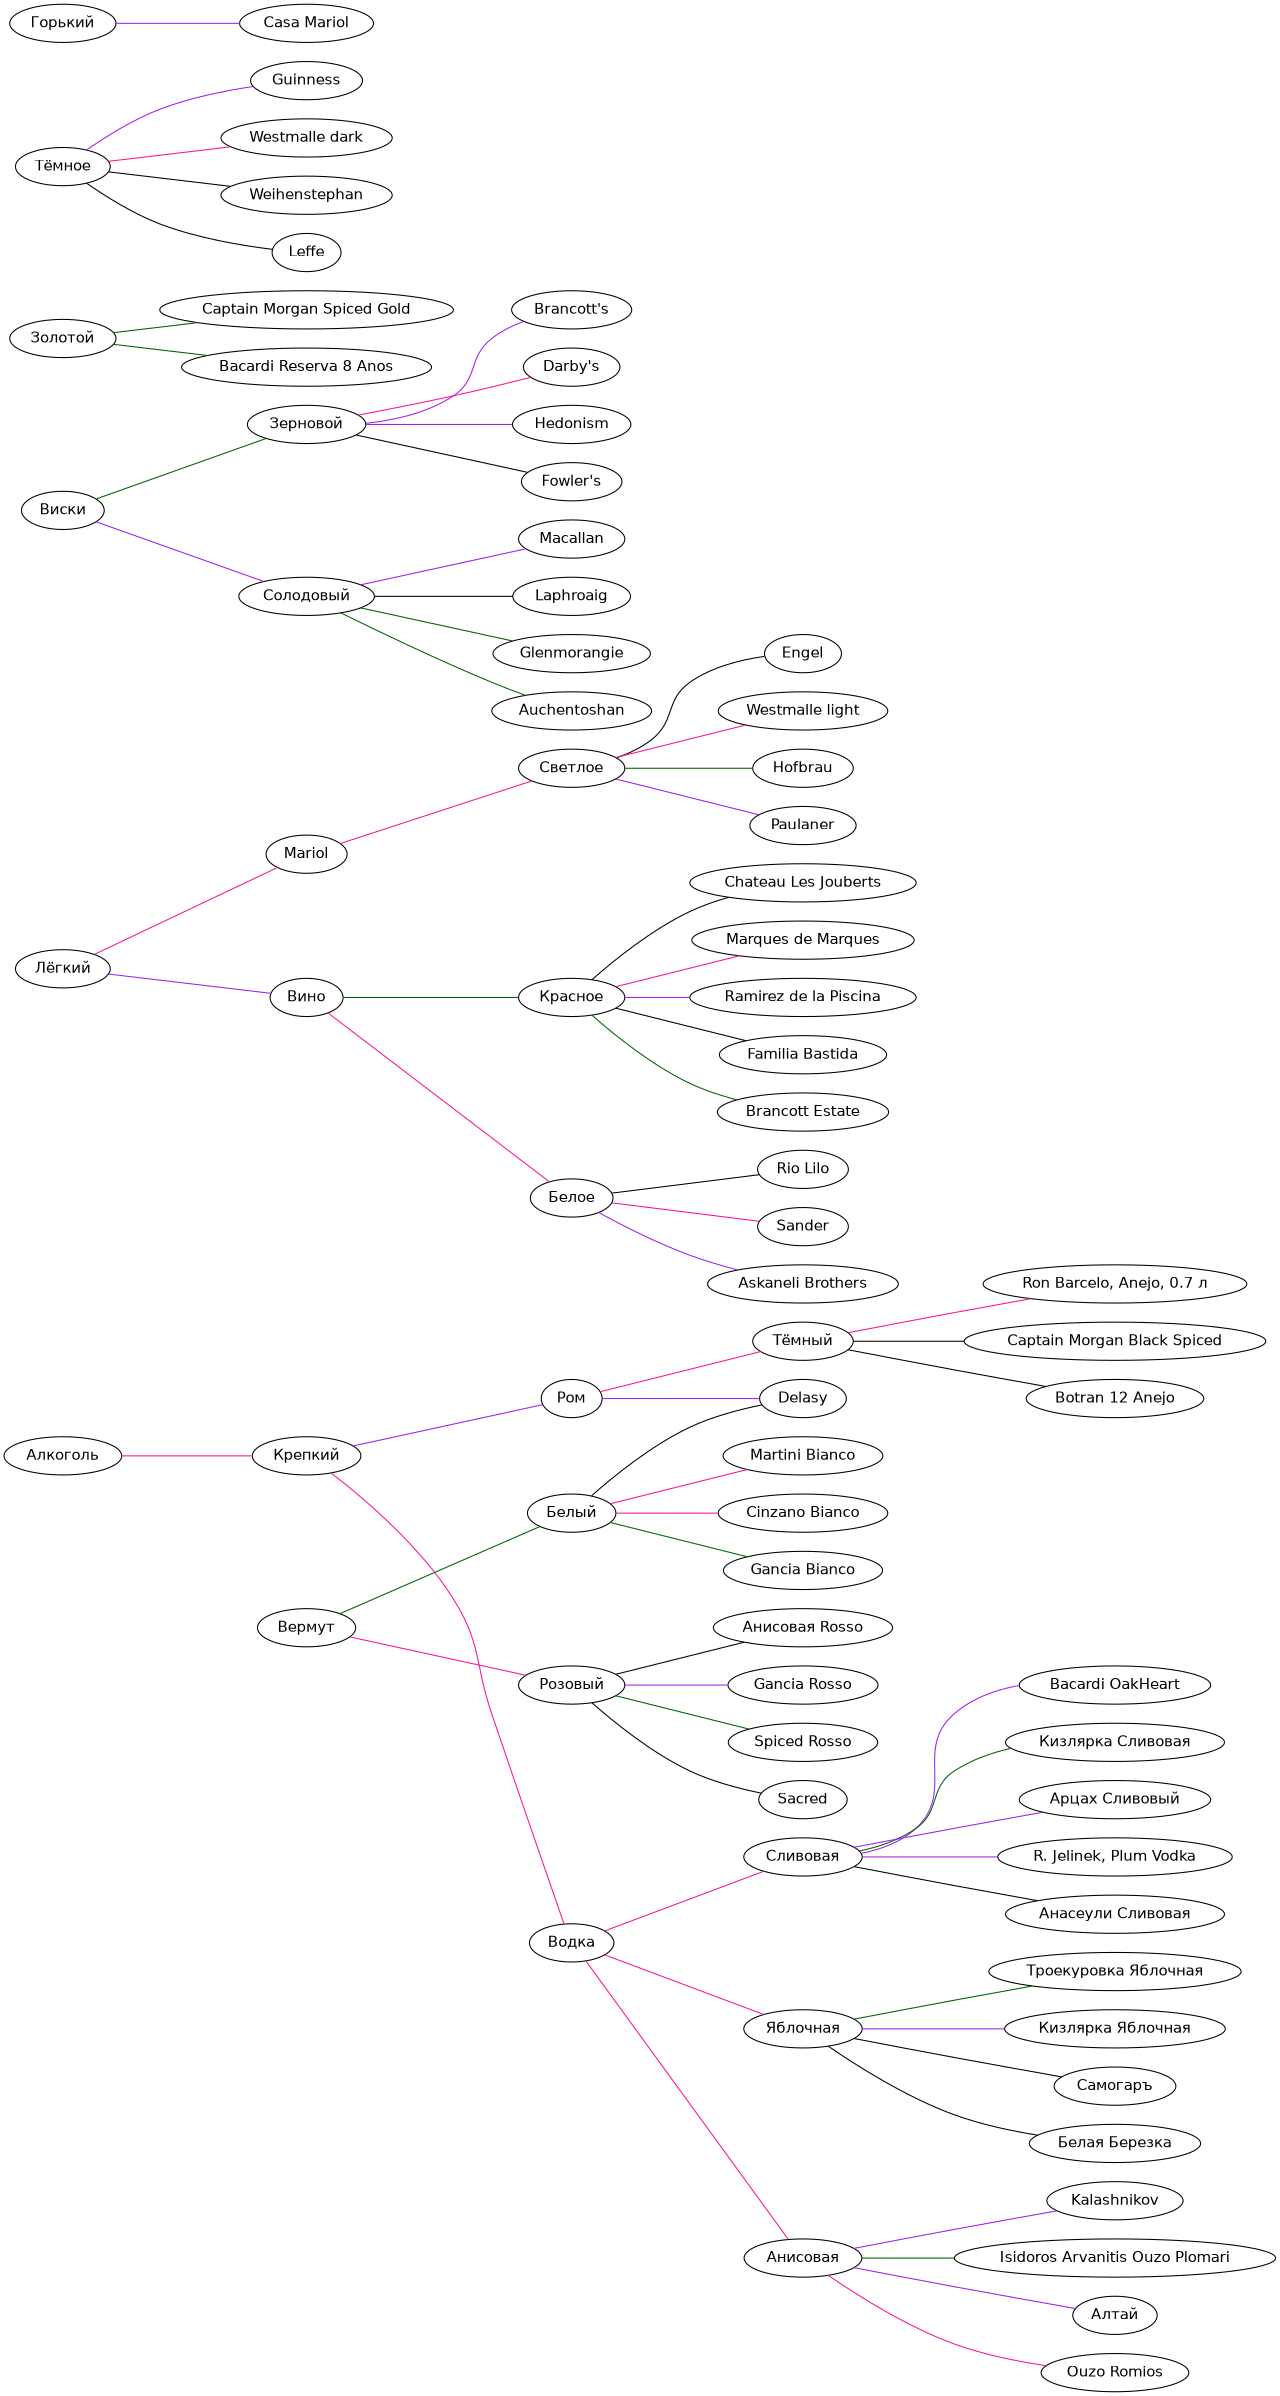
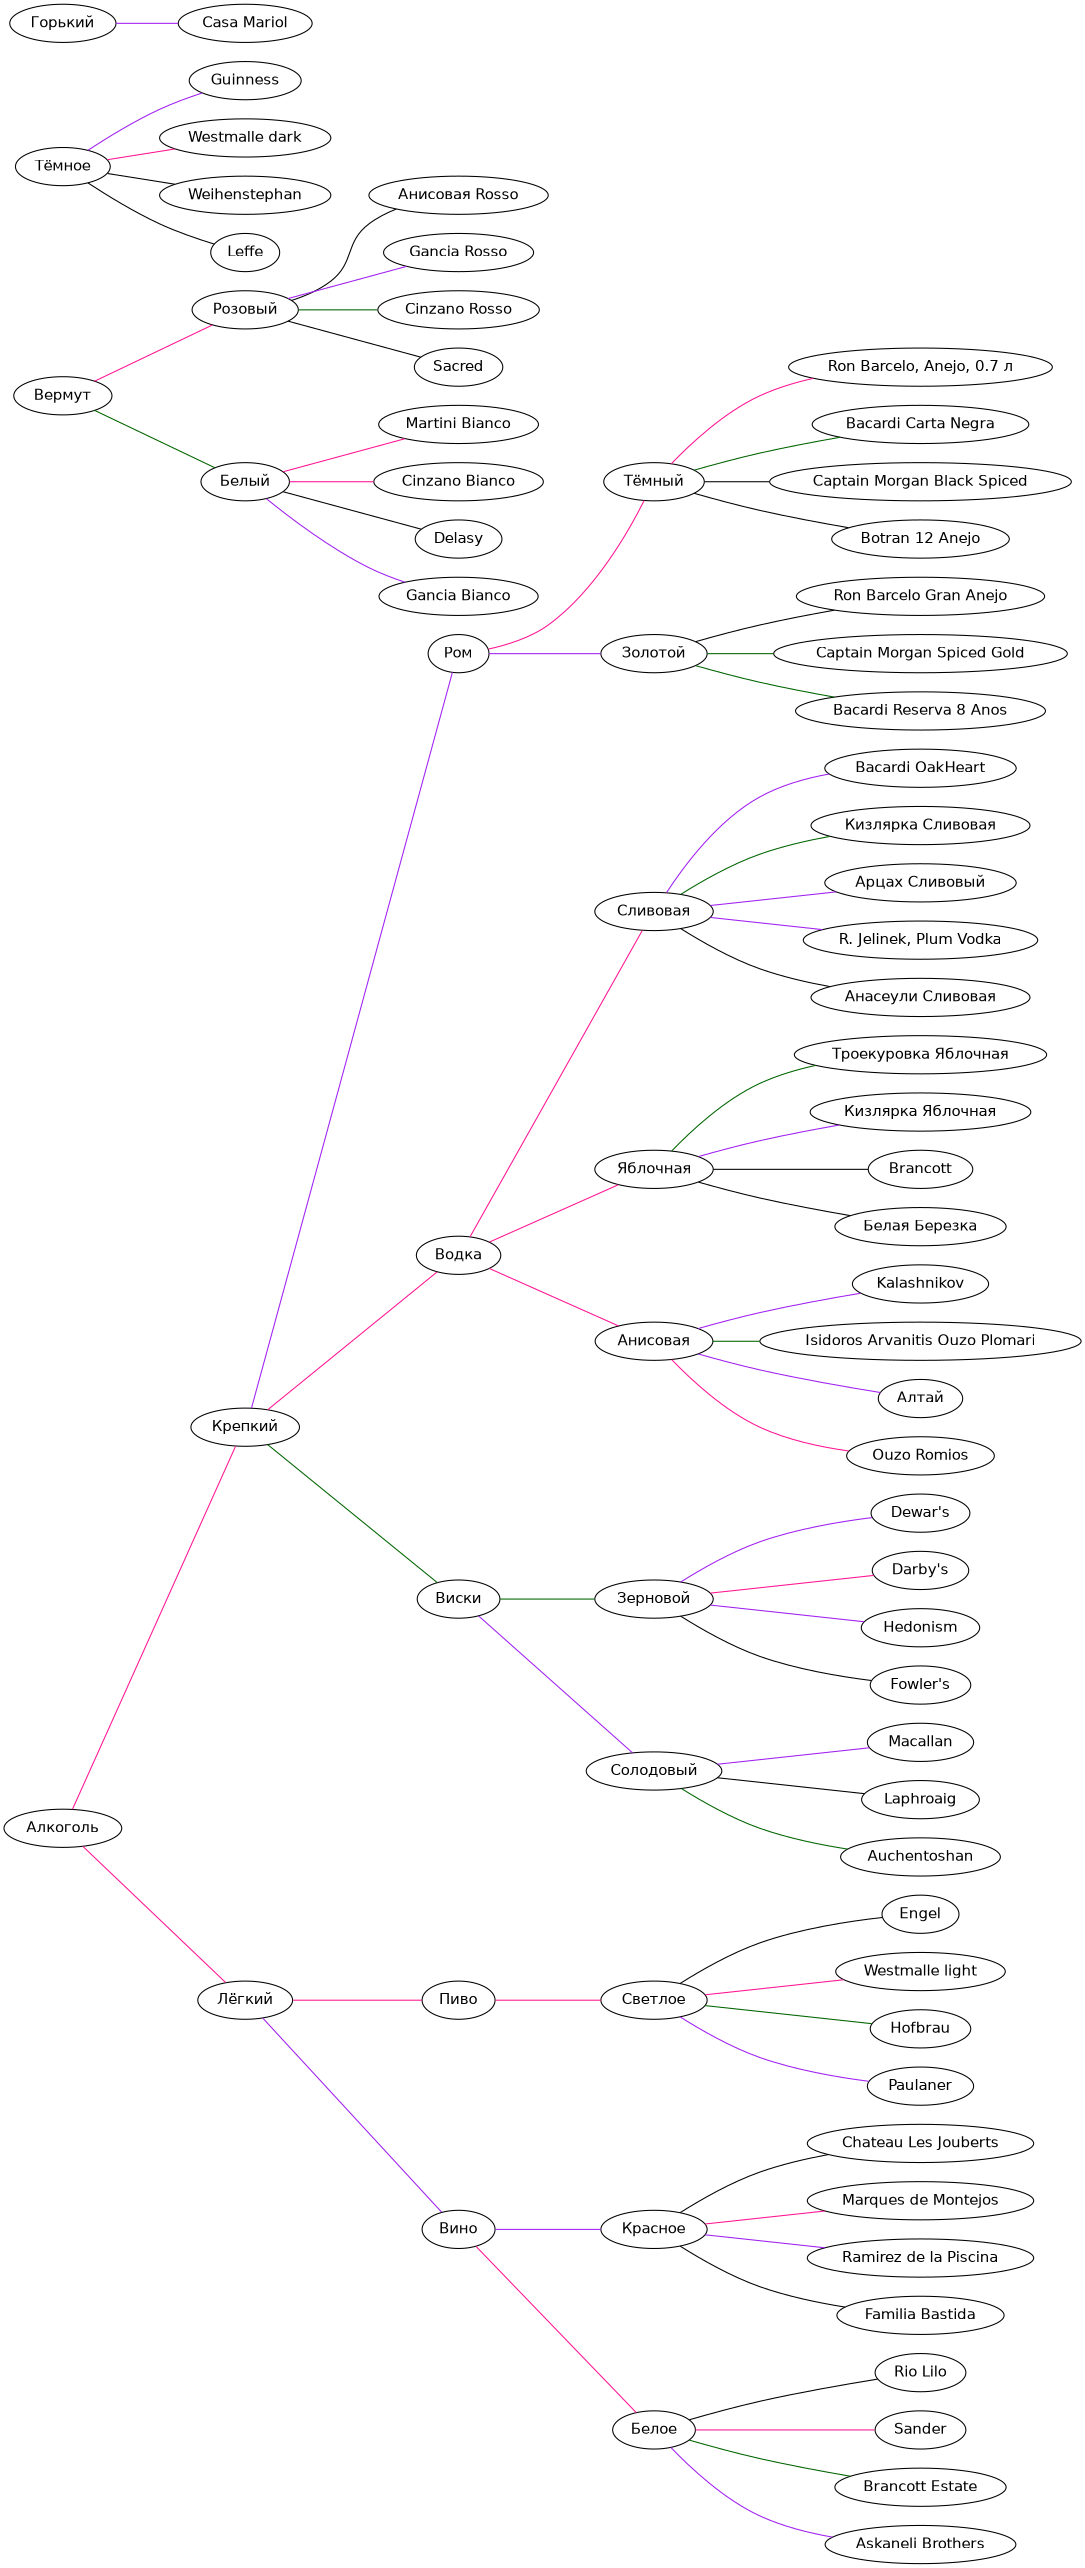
node "Brancott's": label "Brancott's" -> "Dewar's"
node "Bacardi Carta Negra": added
node "Ron Barcelo Gran Anejo": added
node "Glenmorangie": removed
node "Mariol": label "Mariol" -> "Пиво"
node "Marques de Marques": label "Marques de Marques" -> "Marques de Montejos"
edge "Вино" -- "Красное": color darkgreen -> purple
edge "Красное" -- "Brancott Estate": now "Белое" -- "Brancott Estate"
edge "Ром" -- "Delasy": now "Ром" -- "Золотой"
edge "Крепкий" -- "Виски": added
edge "Белый" -- "Gancia Bianco": color darkgreen -> purple
node "Spiced Rosso": label "Spiced Rosso" -> "Cinzano Rosso"
edge "Алкоголь" -- "Лёгкий": added
node "Самогаръ": label "Самогаръ" -> "Brancott"
